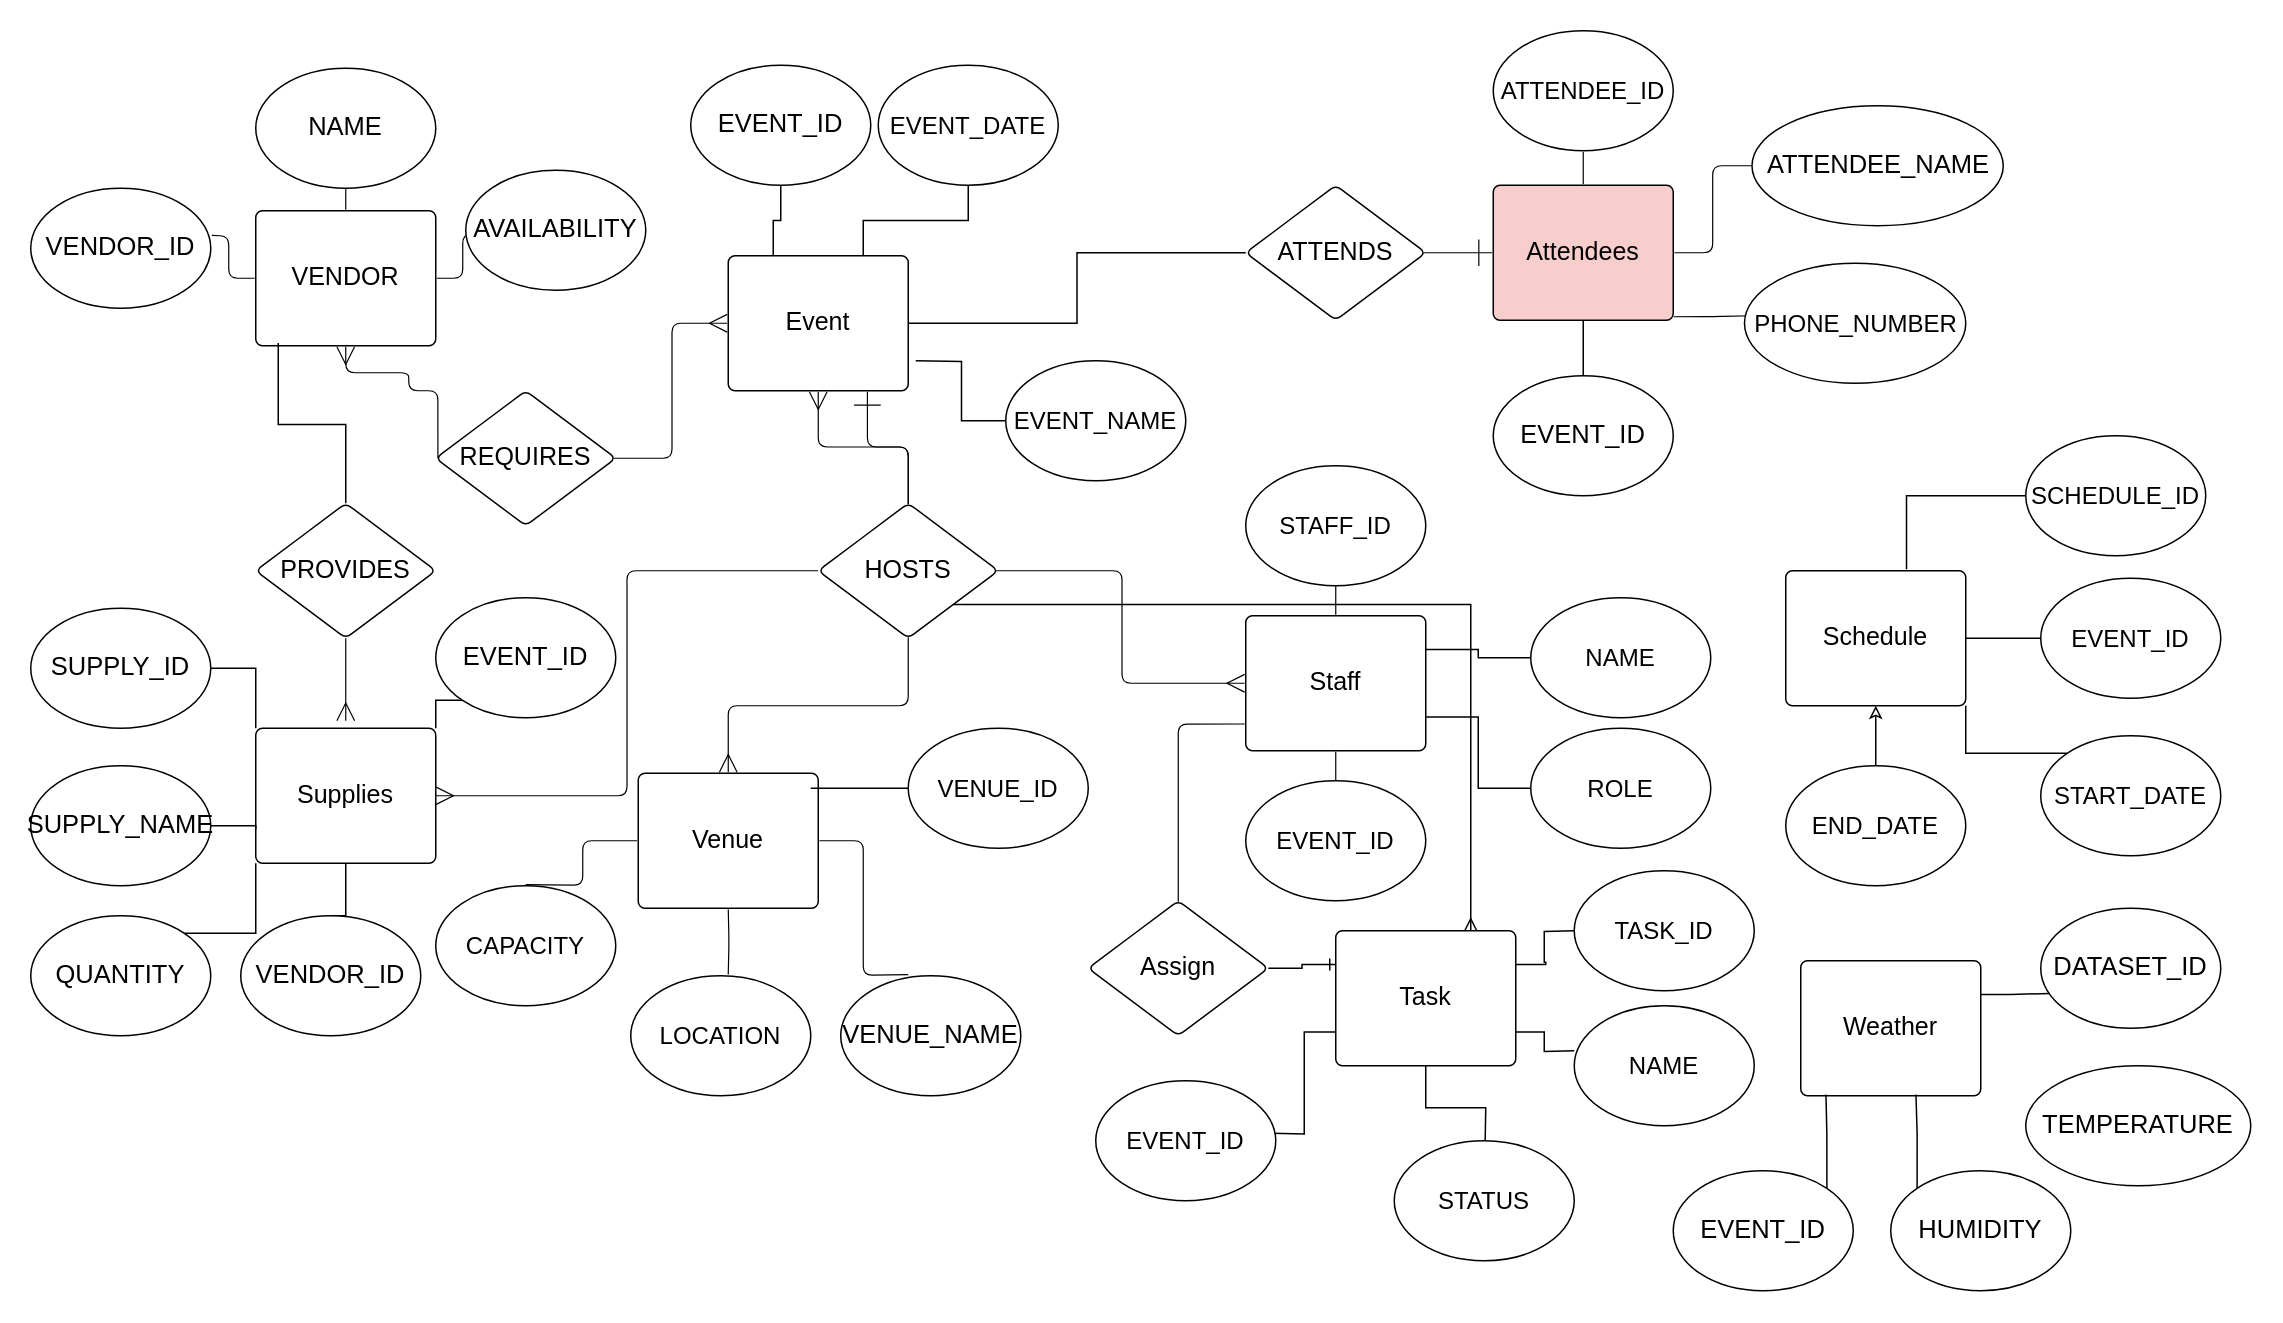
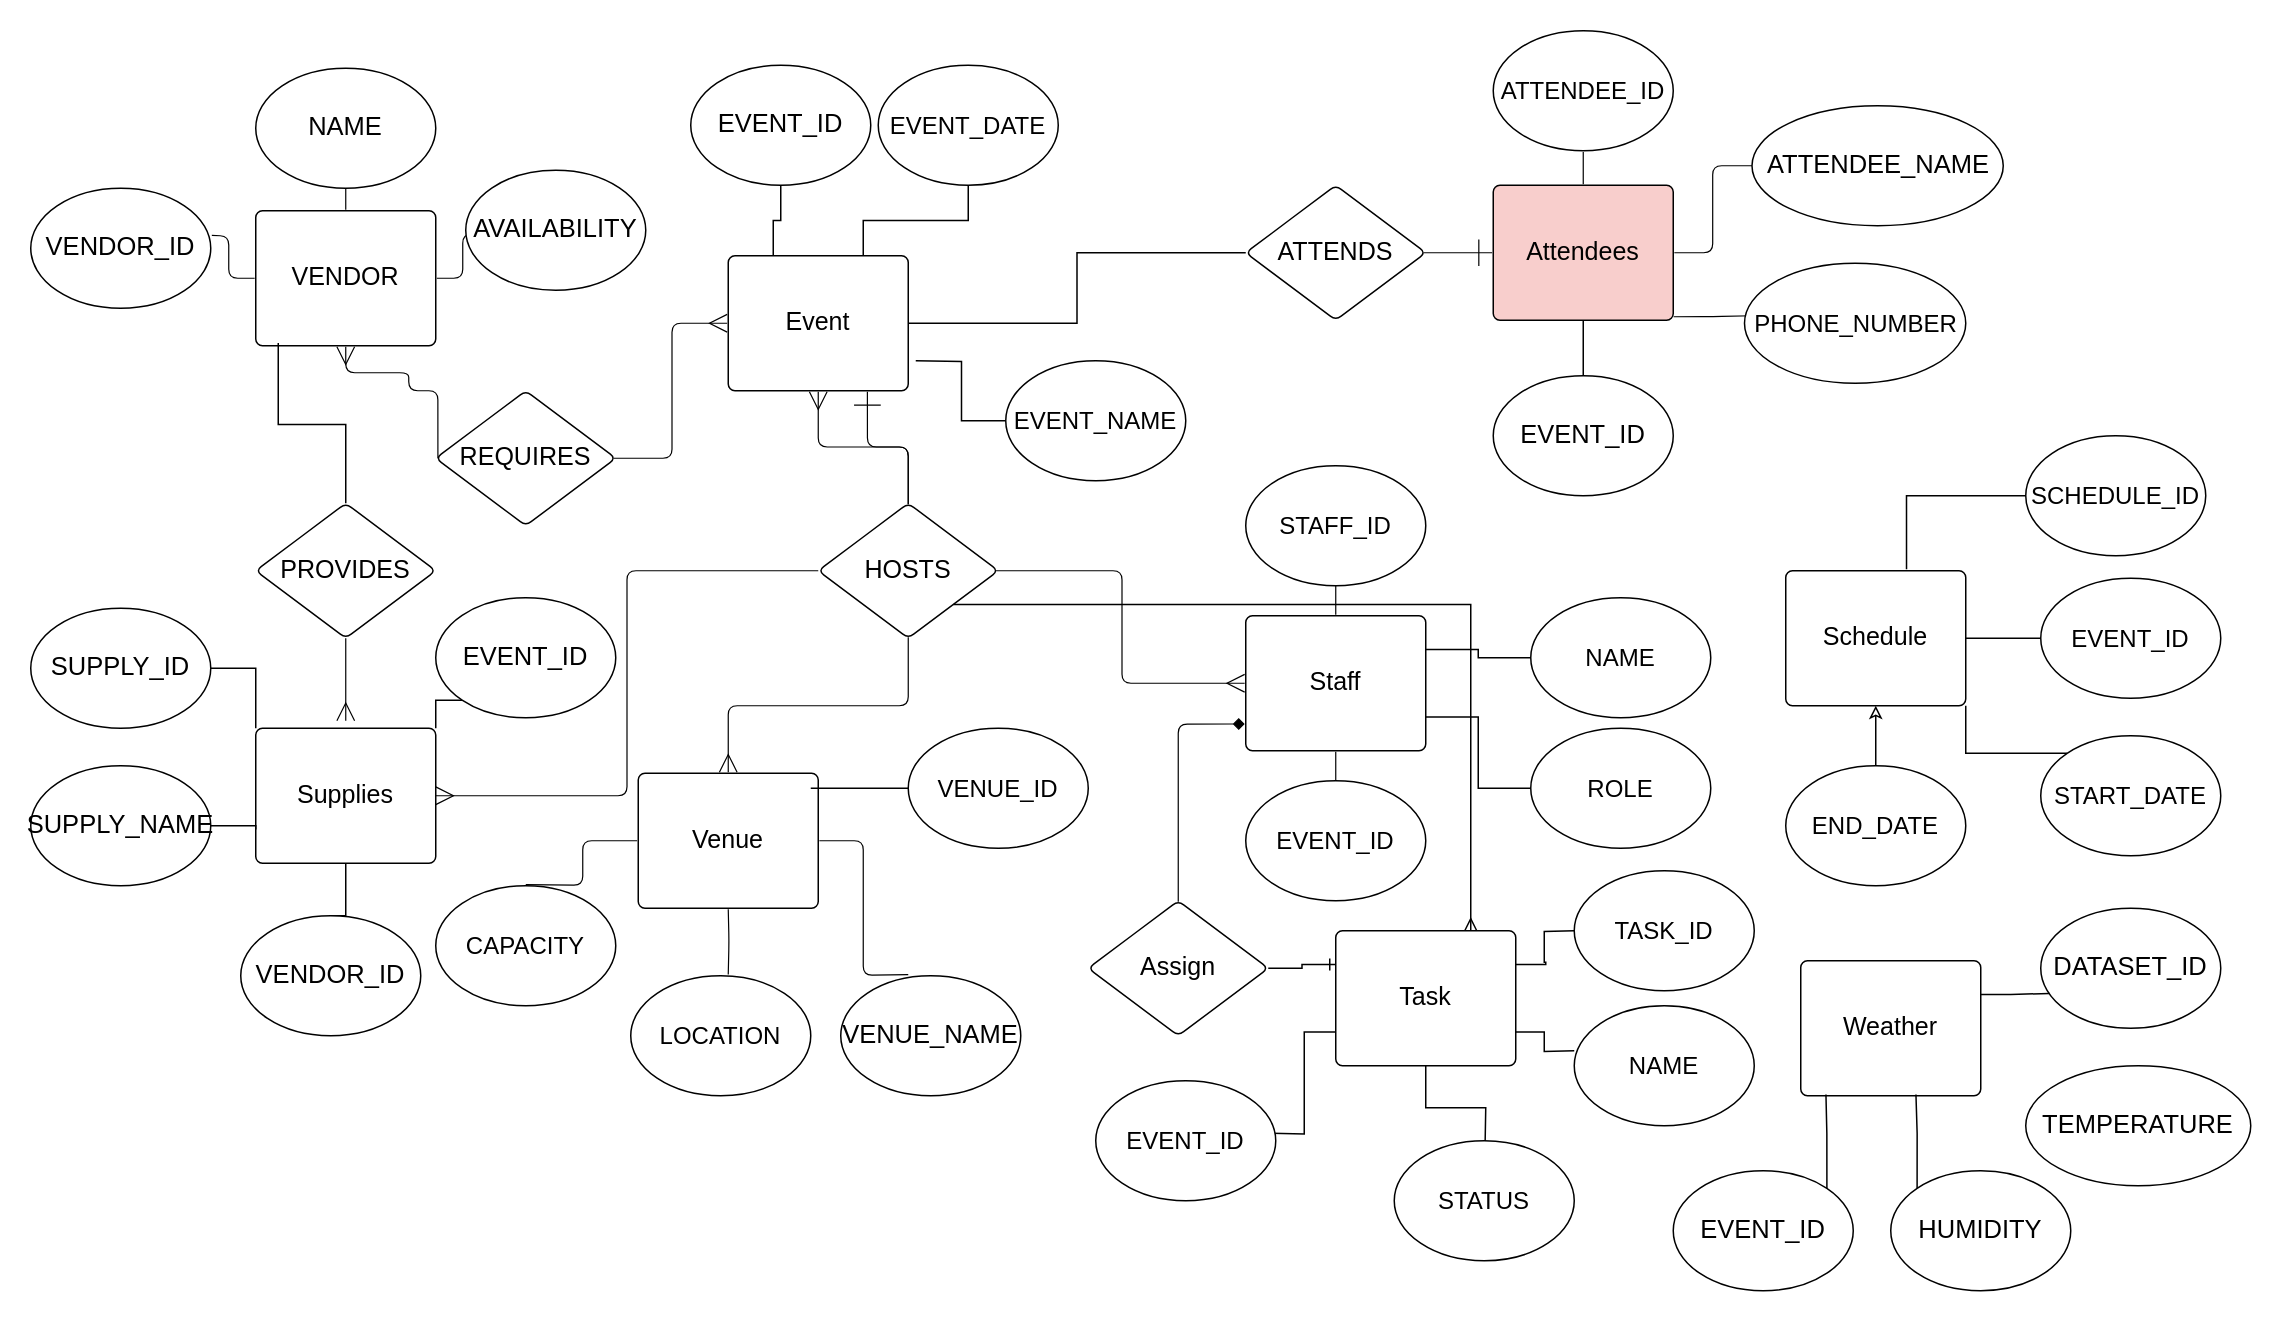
edge "Staff" -- "Assign": arrowhead none -> diamond
edge "Supplies" -- "QUANTITY": removed
node "QUANTITY": removed
